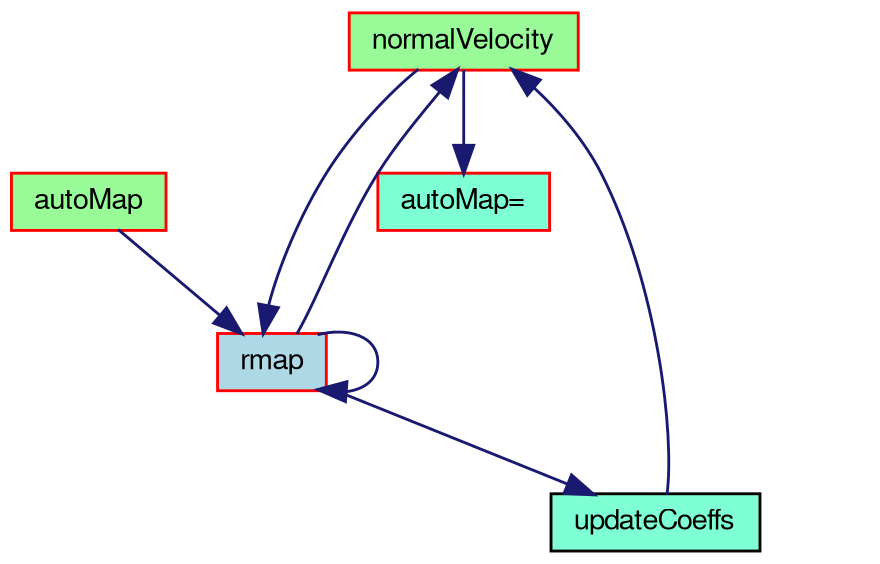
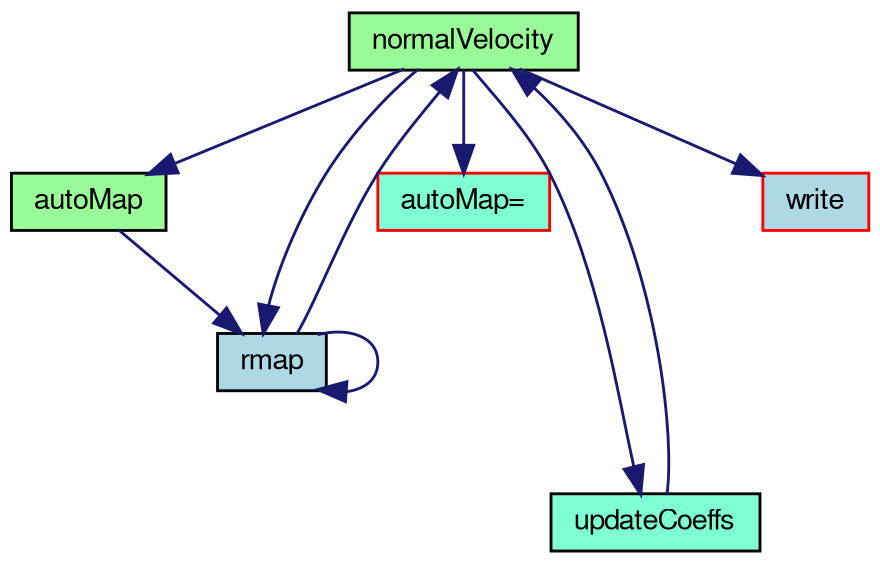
node "normalVelocity": color red -> black
edge "normalVelocity" -> "autoMap": added
node "autoMap": color red -> black
node "write": added
node "rmap": color red -> black
edge "rmap" -> "updateCoeffs": now "normalVelocity" -> "updateCoeffs"
